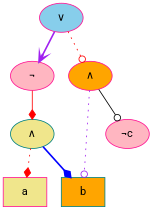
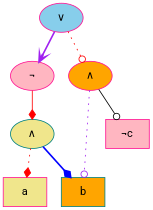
node "¬c": shape ellipse -> box
